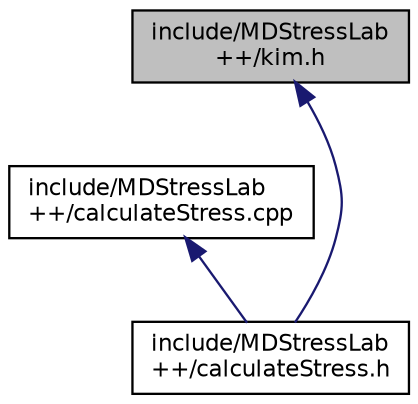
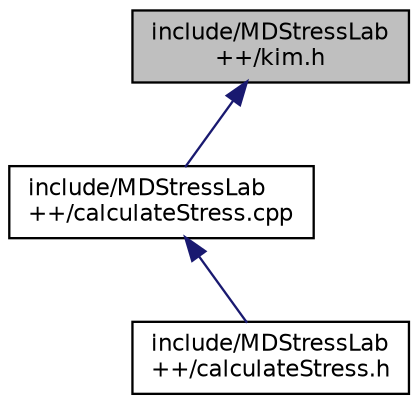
edge "include/MDStressLab ++/calculateStress.h" -> "include/MDStressLab ++/kim.h": now "include/MDStressLab ++/calculateStress.cpp" -> "include/MDStressLab ++/kim.h"
